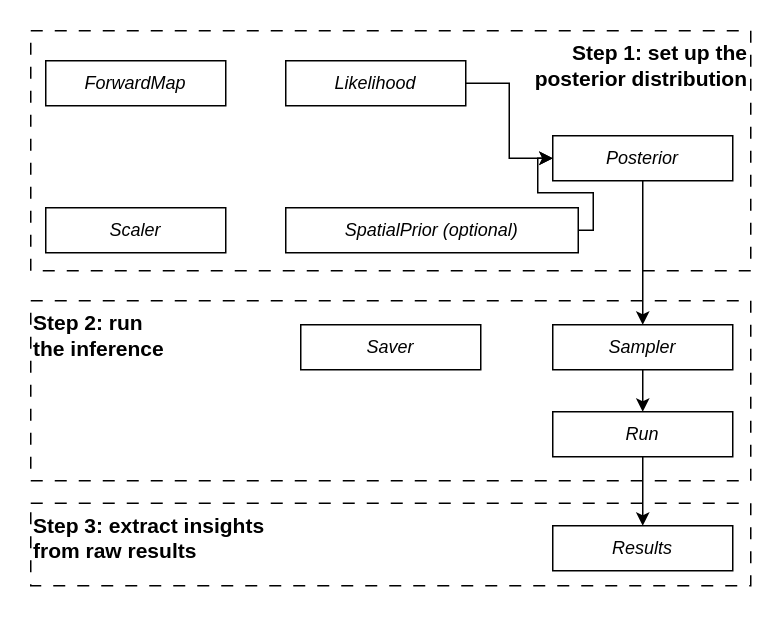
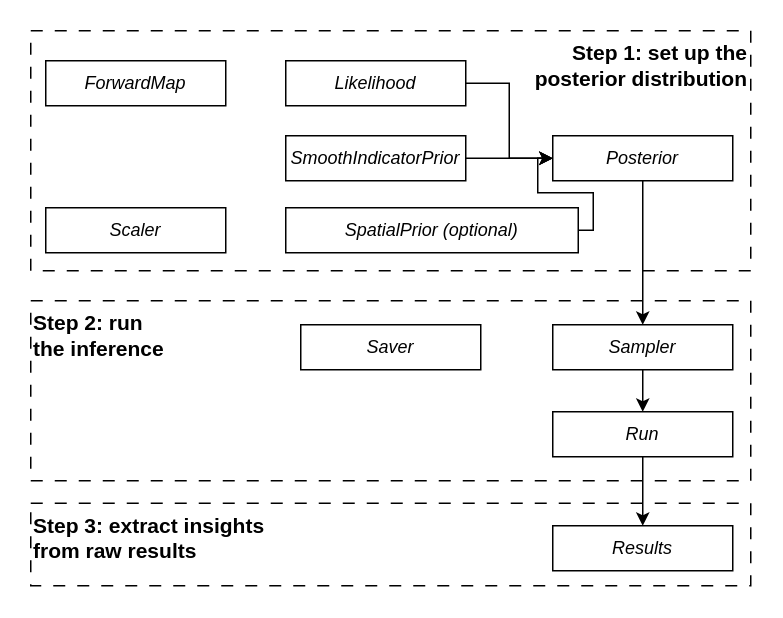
node "SmoothIndicatorPrior": added
edge "SmoothIndicatorPrior" -> "Posterior": added
